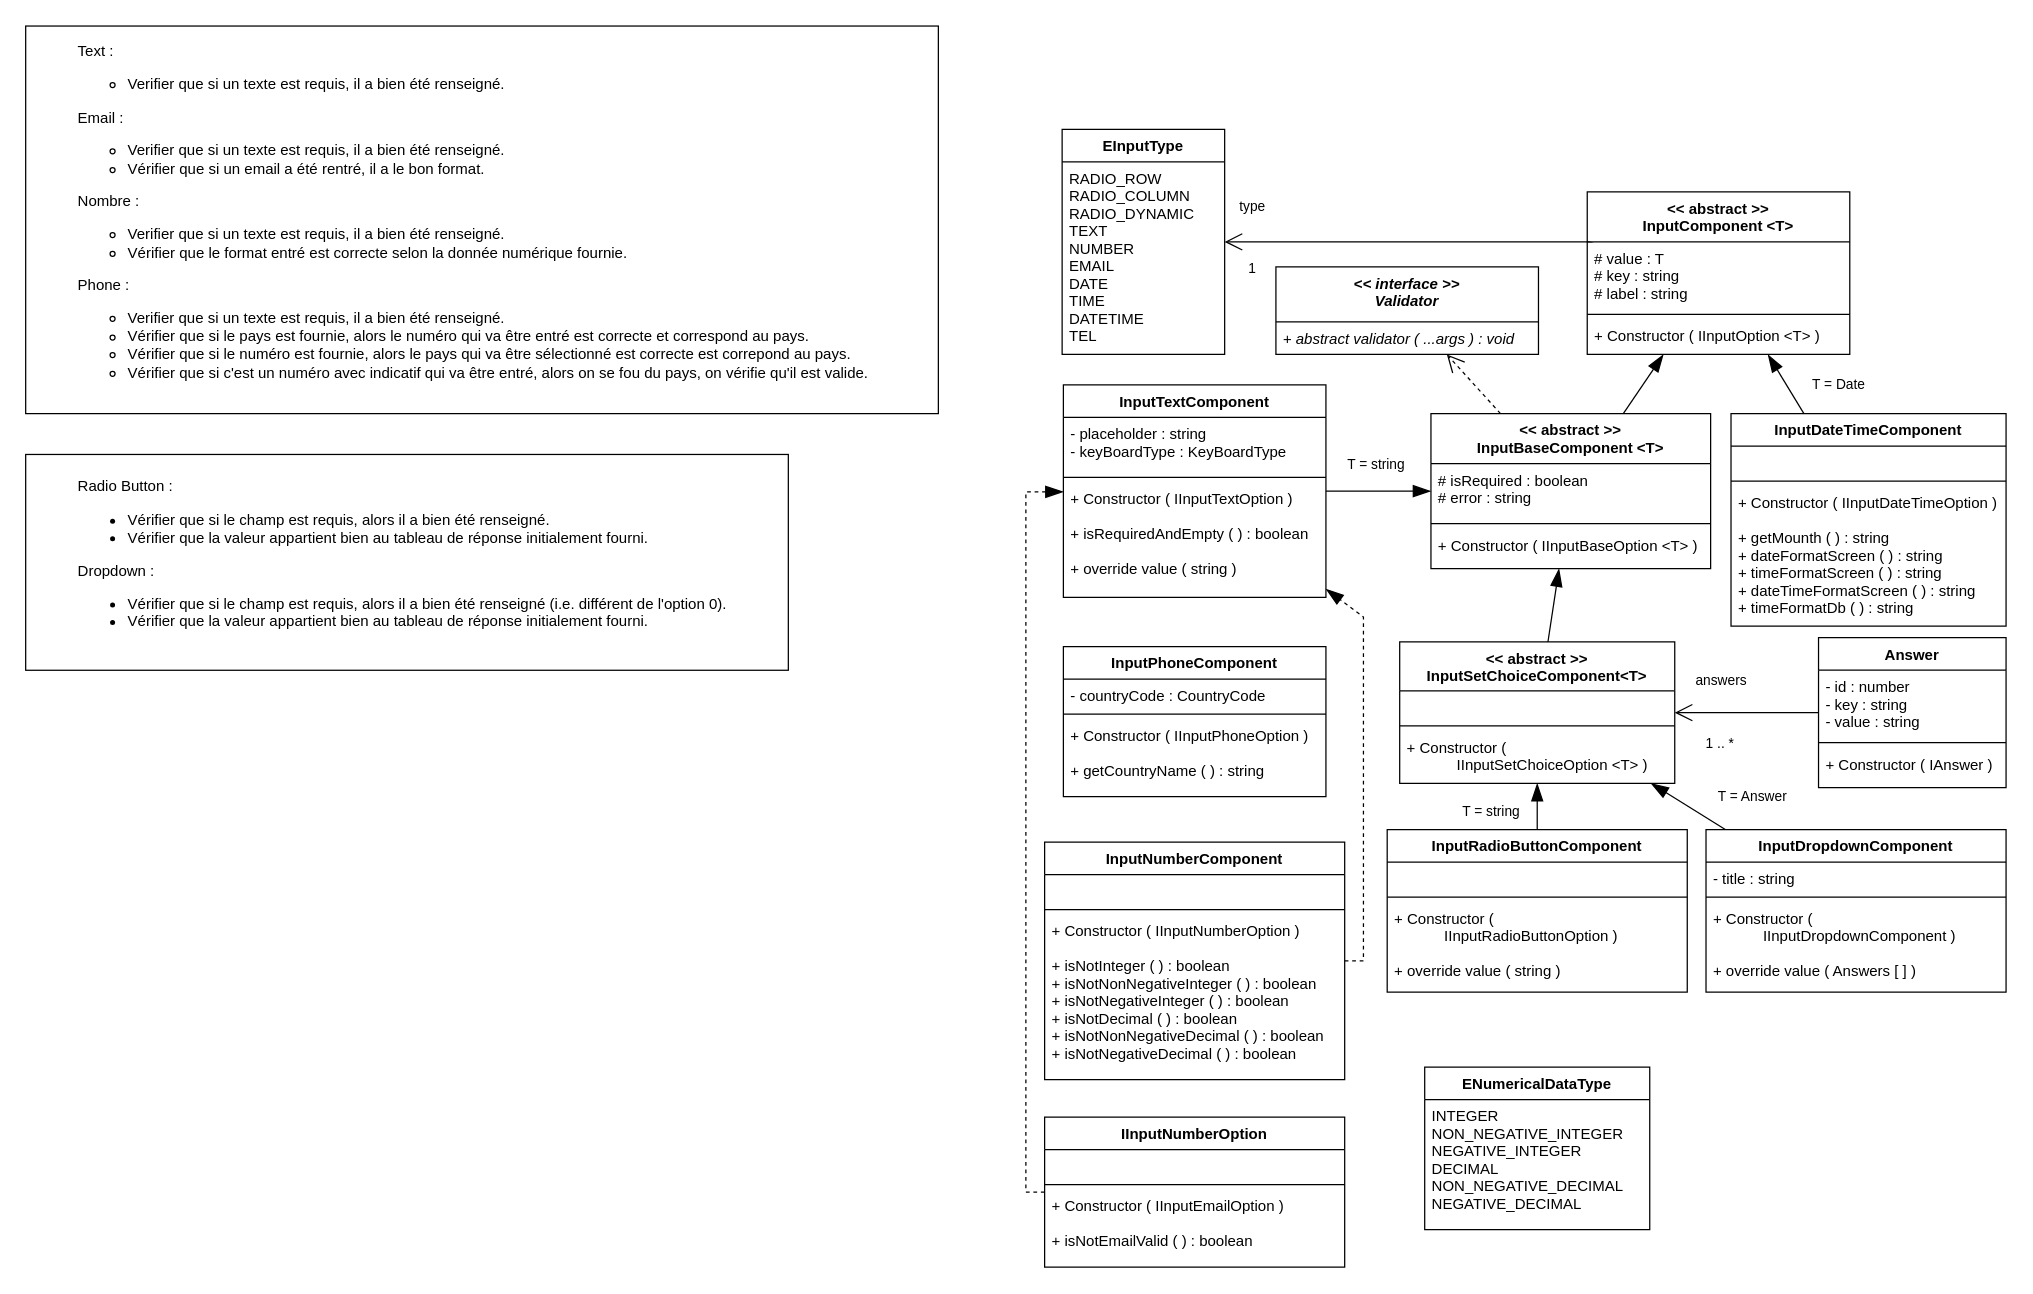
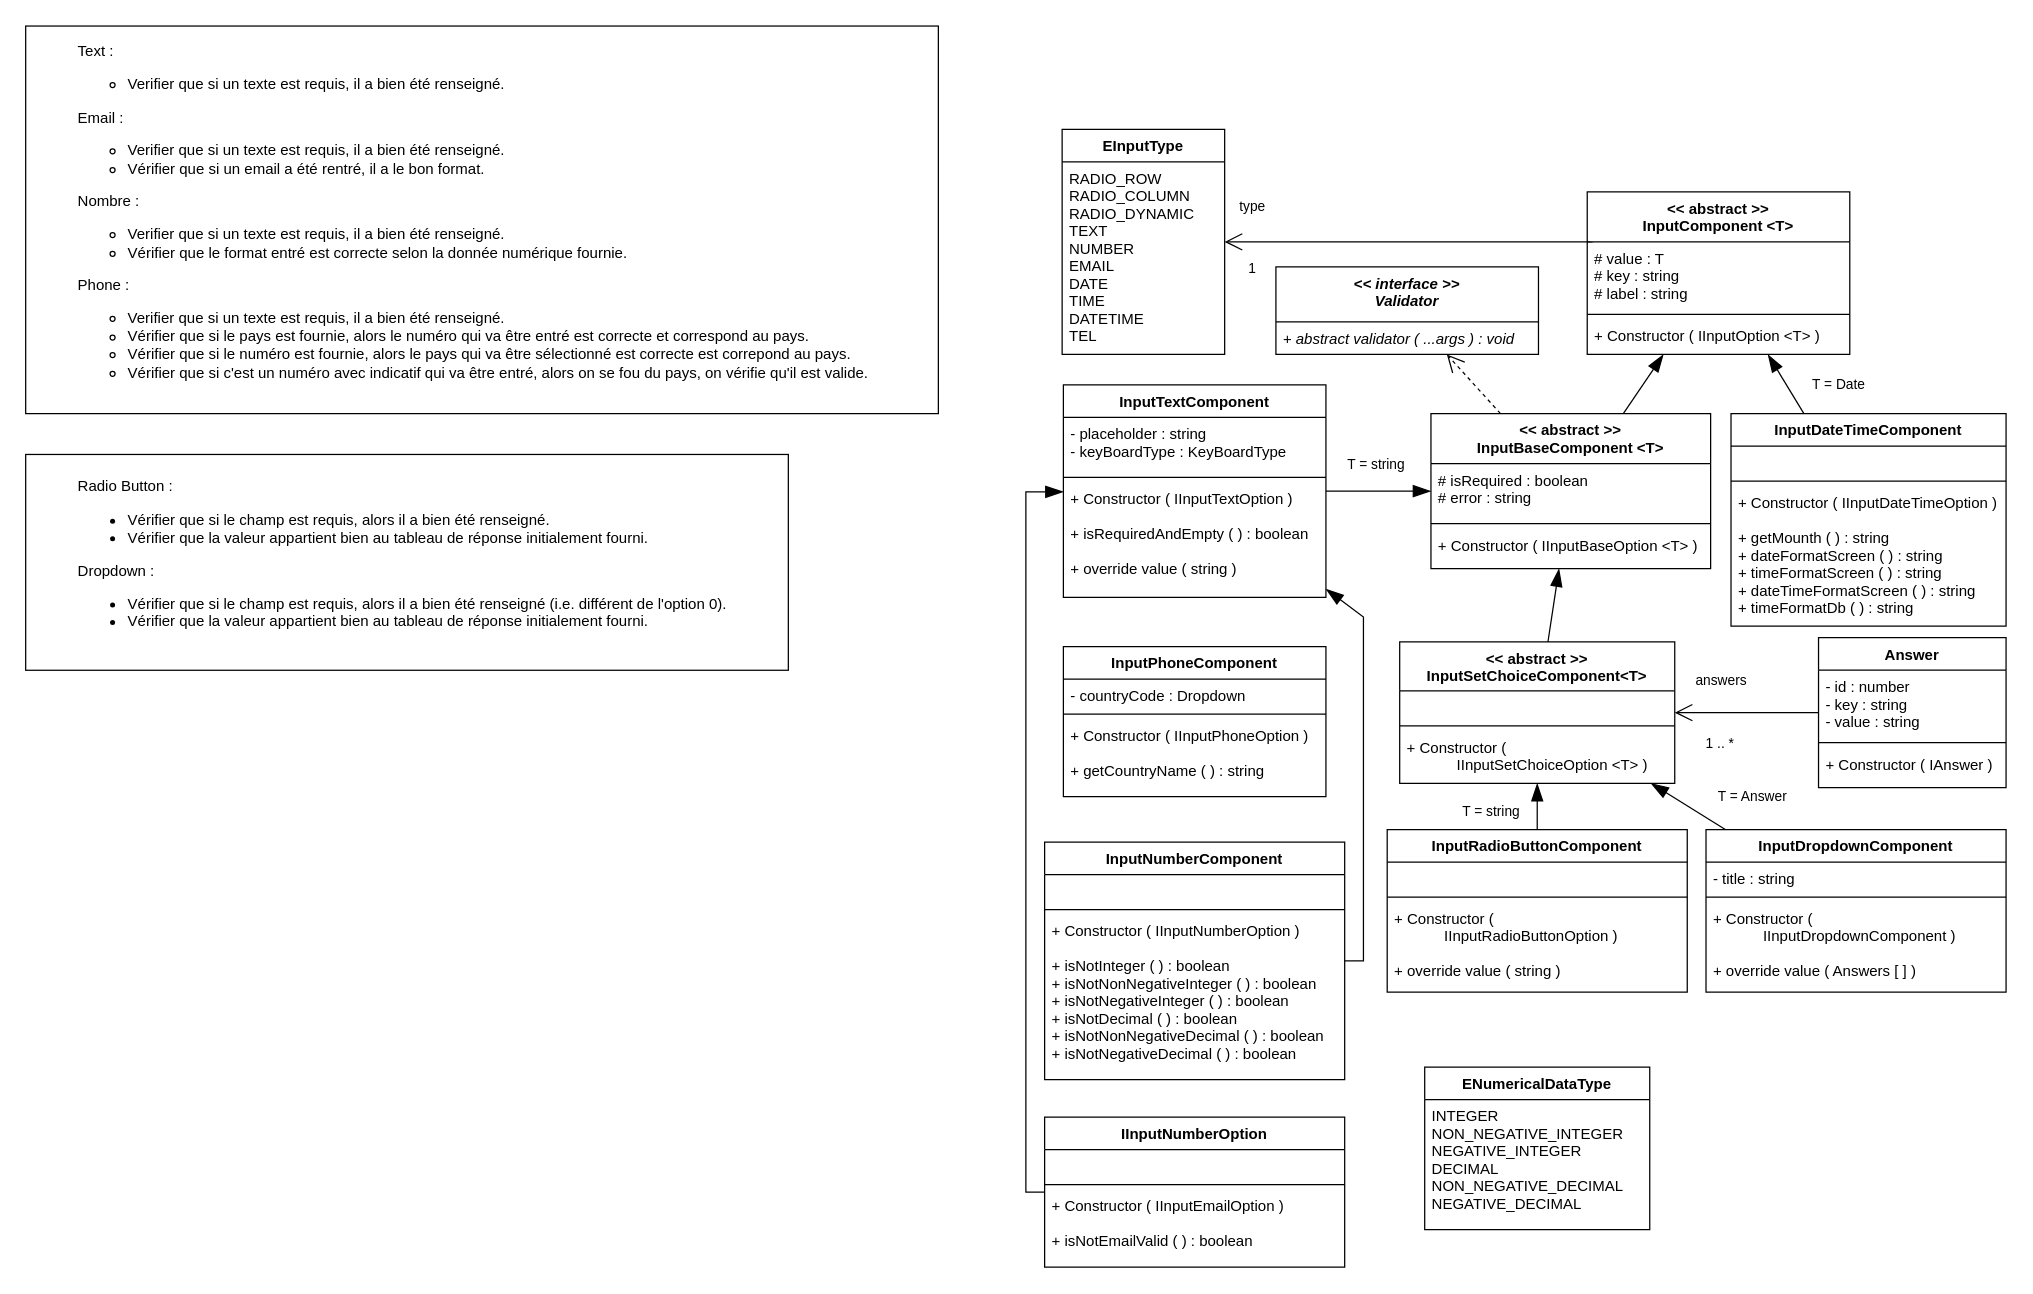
node "- countryCode : CountryCode": label "- countryCode : CountryCode" -> "- countryCode : Dropdown"
edge "InputNumberComponent" -> "InputTextComponent": style dashed -> solid
edge "IInputNumberOption" -> "InputTextComponent": style dashed -> solid
